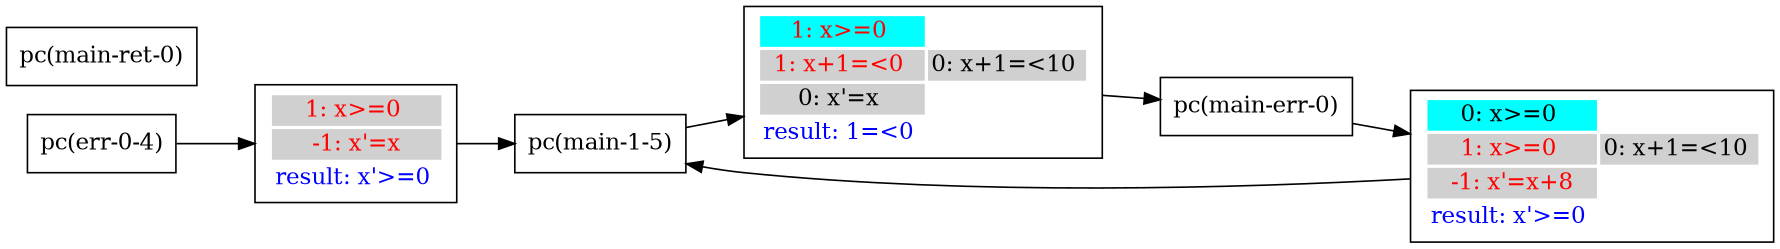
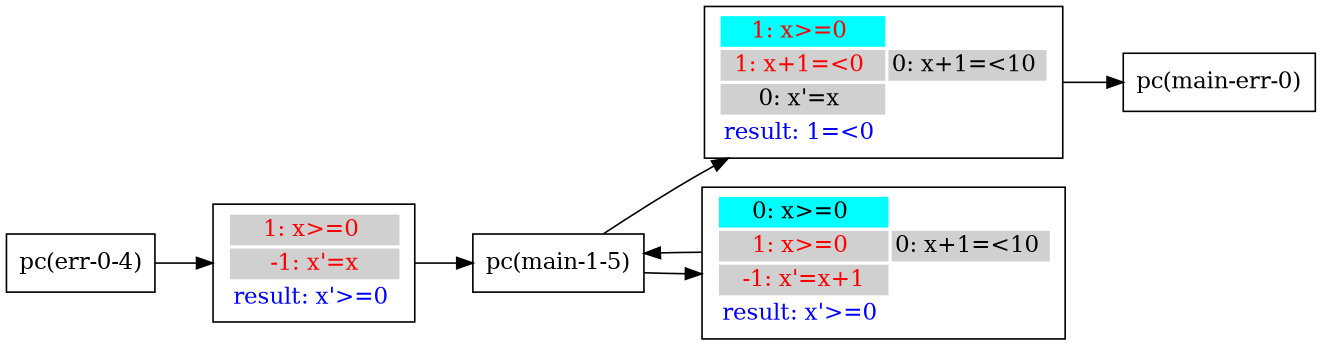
node "pc(main-ret-0)": removed
edge "pc(main-err-0)" -> "0: x>=0": now "pc(main-1-5)" -> "0: x>=0"
node "0: x>=0": text "-1: x'=x+8" -> "-1: x'=x+1"
